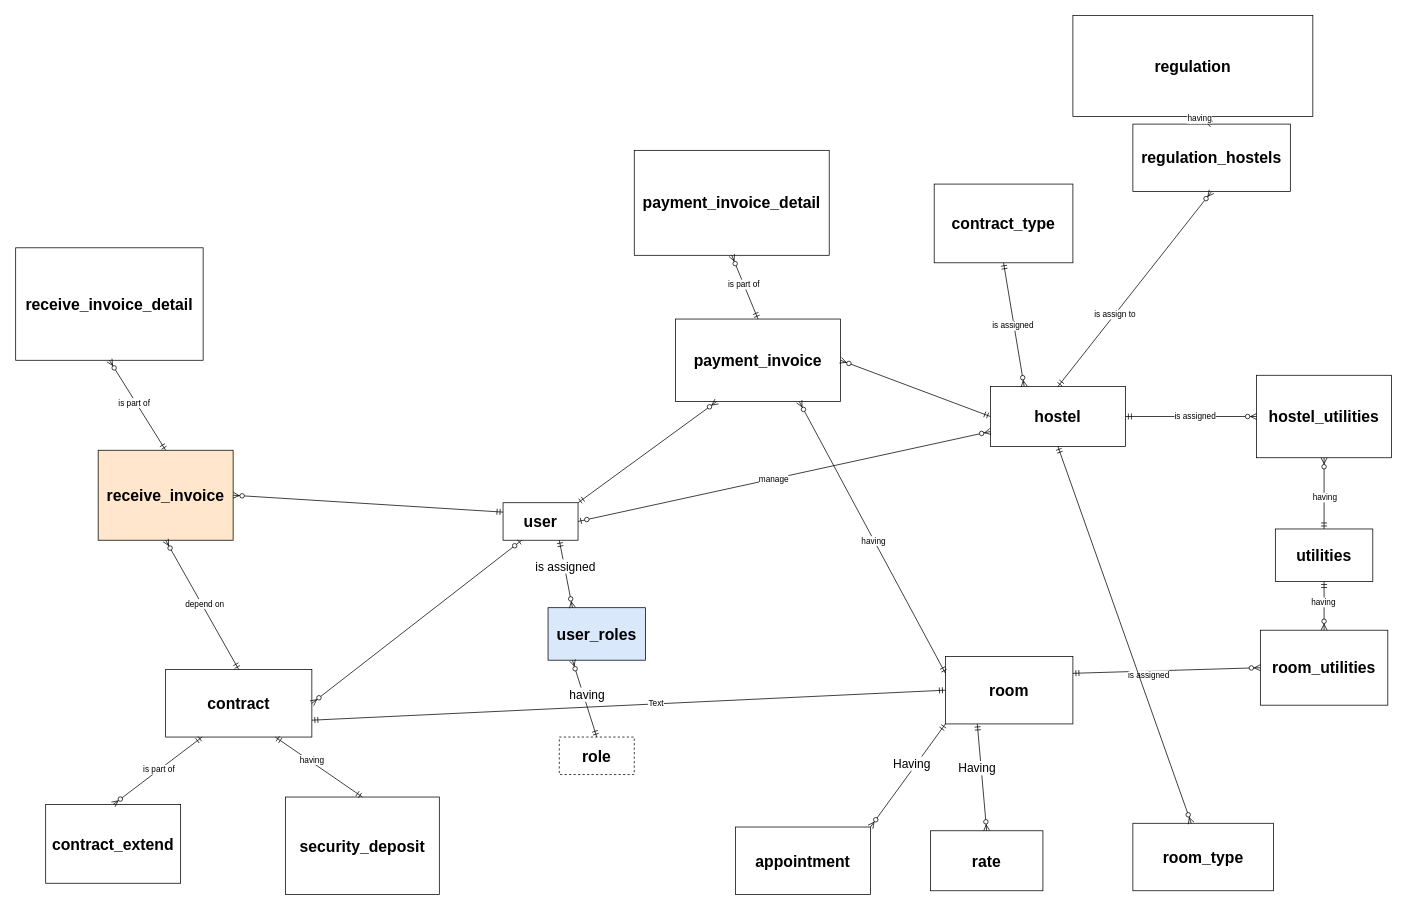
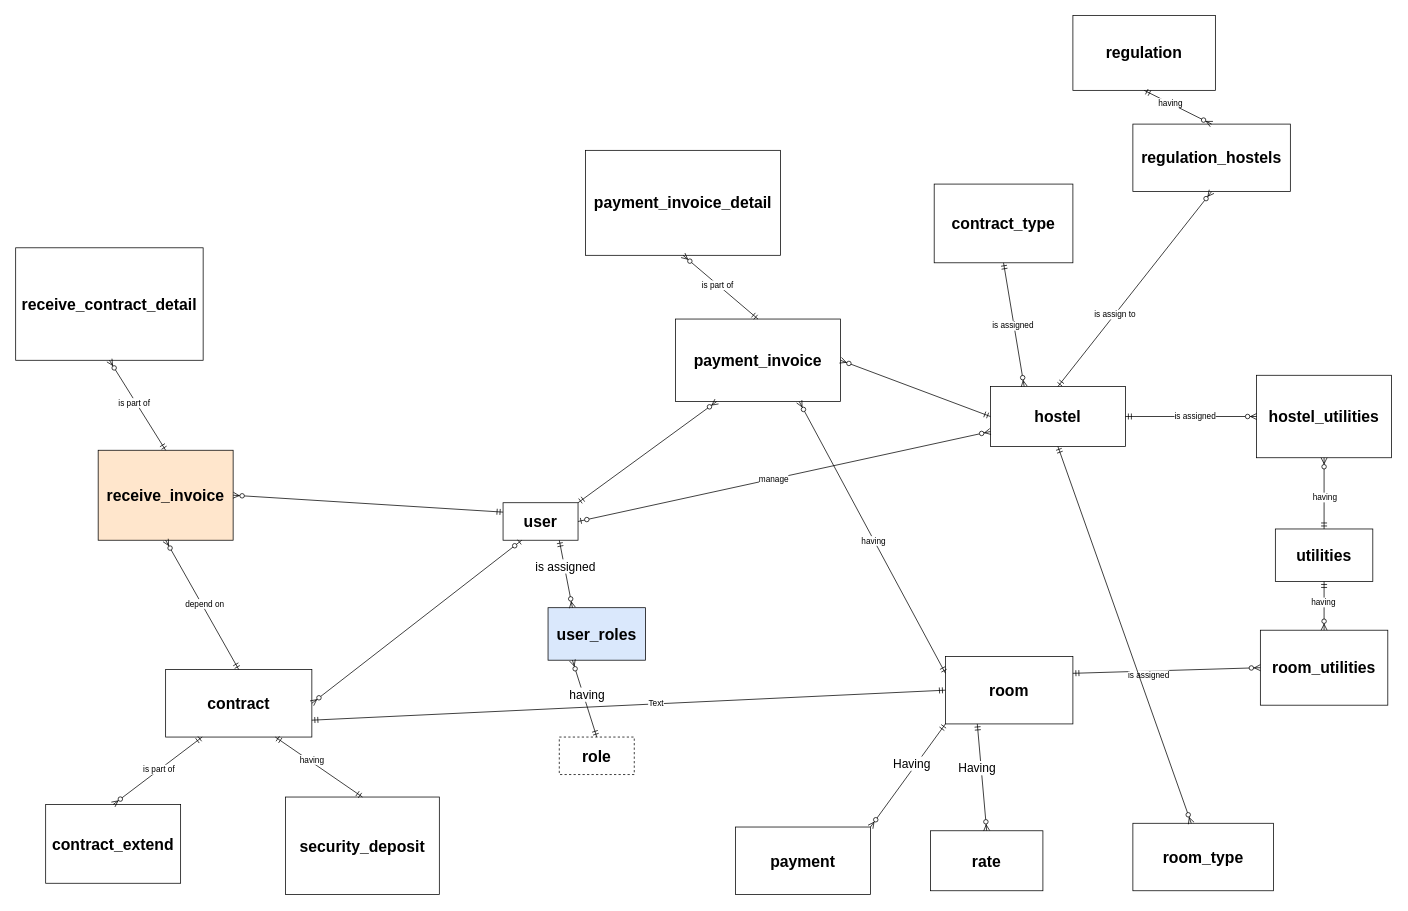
node "regulation": size 240x101 -> 143x75
node "payment_invoice_detail": moved (732, 203) -> (683, 203)
node "receive_invoice_detail": label "receive_invoice_detail" -> "receive_contract_detail"
node "appointment": label "appointment" -> "payment"
